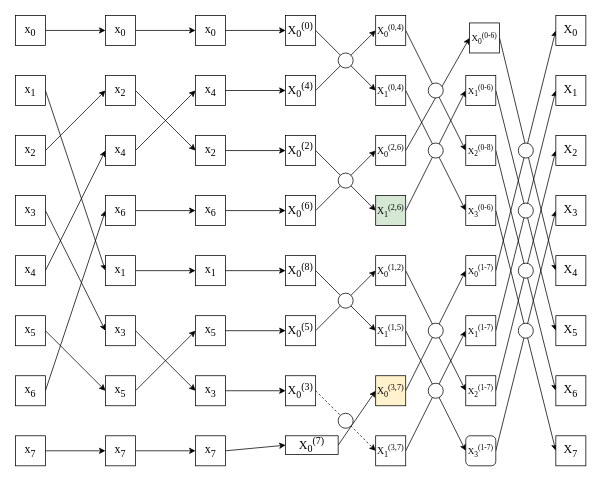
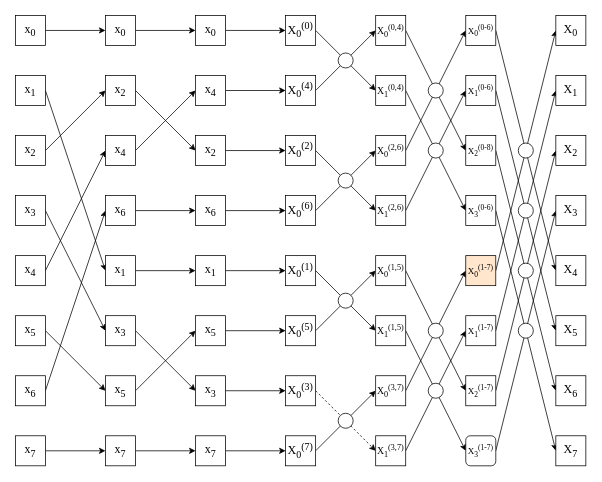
node "X0(0-6)": moved (484, 38) -> (480, 30)
node "X1(2,6)": fillcolor #d5e8d4 -> #ffffff
node "X0(8)": label "X0(8)" -> "X0(1)"
node "X0(1,2)": label "X0(1,2)" -> "X0(1,5)"
node "X0(1-7)": fillcolor #ffffff -> #ffe6cc
node "X0(3,7)": fillcolor #fff2cc -> #ffffff
node "X0(7)": size 53x19 -> 30x30
